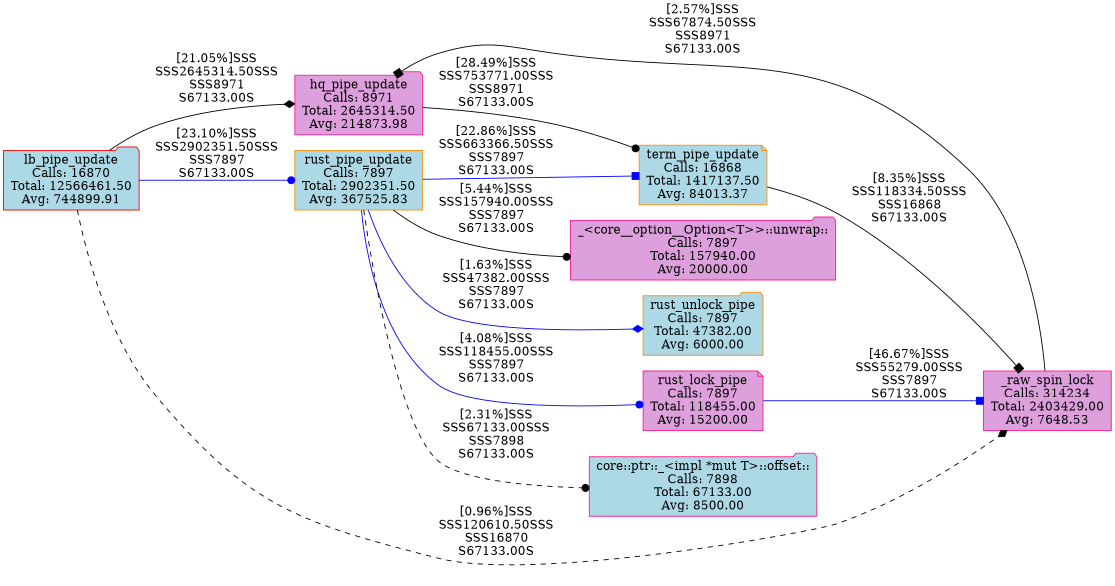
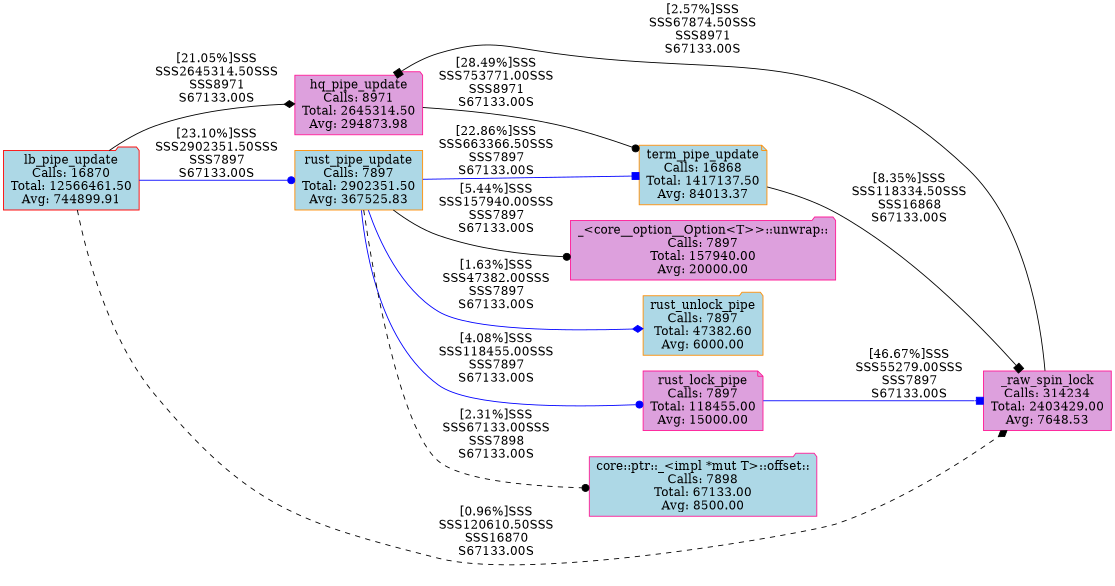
node "hq_pipe_update Calls: 8971 Total: 2645314.50 Avg: 214873.98": label "hq_pipe_update Calls: 8971 Total: 2645314.50 Avg: 214873.98" -> "hq_pipe_update Calls: 8971 Total: 2645314.50 Avg: 294873.98"
node "rust_unlock_pipe Calls: 7897 Total: 47382.00 Avg: 6000.00": label "rust_unlock_pipe Calls: 7897 Total: 47382.00 Avg: 6000.00" -> "rust_unlock_pipe Calls: 7897 Total: 47382.60 Avg: 6000.00"
node "rust_lock_pipe Calls: 7897 Total: 118455.00 Avg: 15200.00": label "rust_lock_pipe Calls: 7897 Total: 118455.00 Avg: 15200.00" -> "rust_lock_pipe Calls: 7897 Total: 118455.00 Avg: 15000.00"
